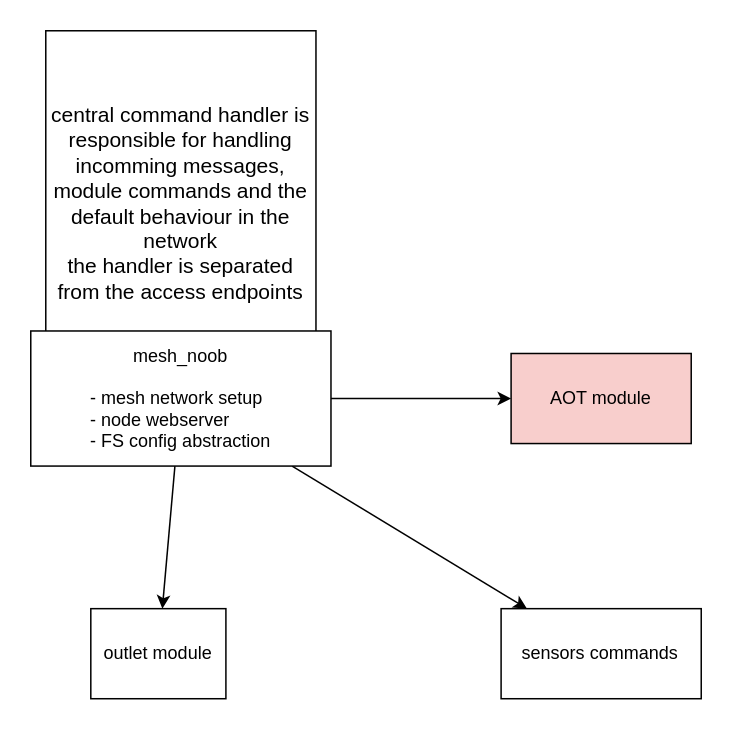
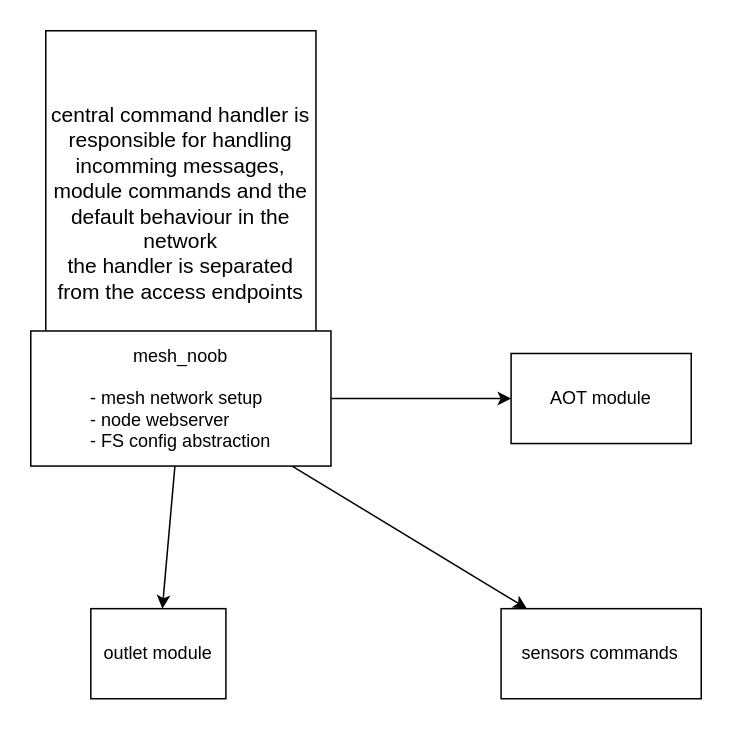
node "AOT module": fillcolor #f8cecc -> #ffffff
